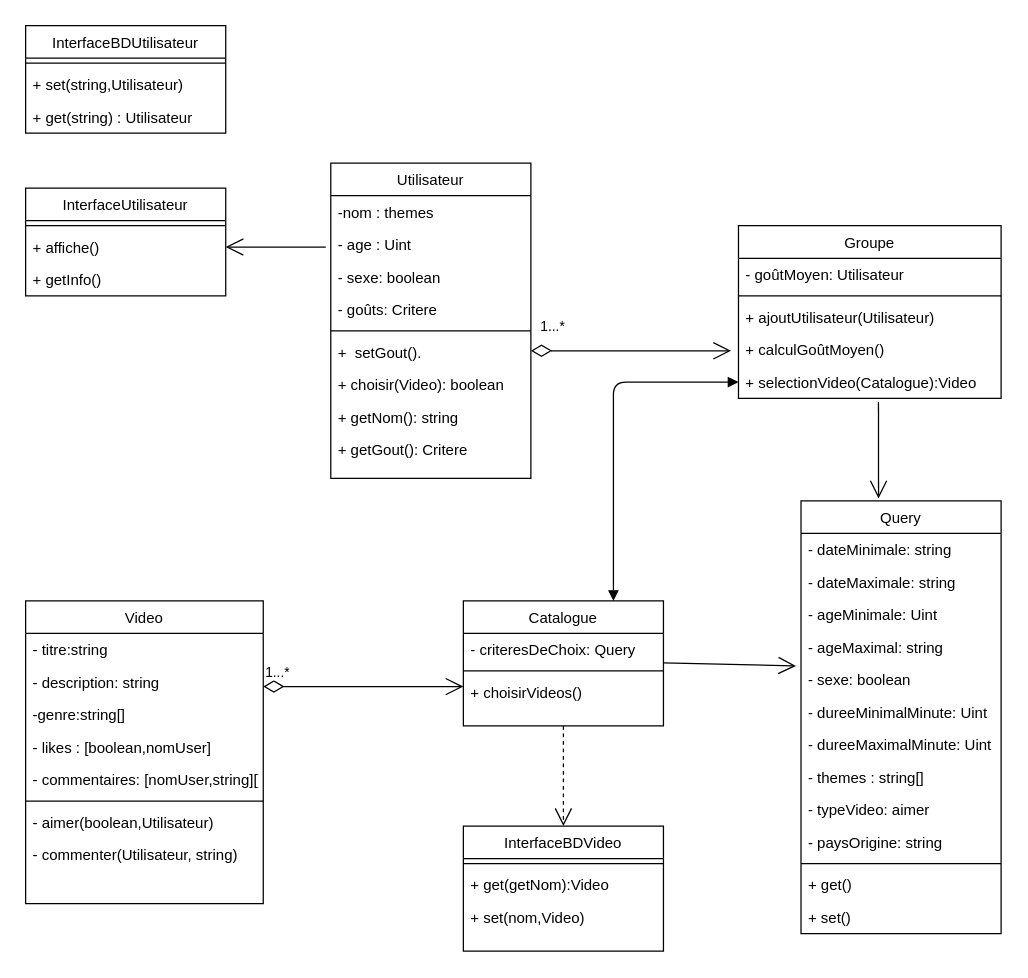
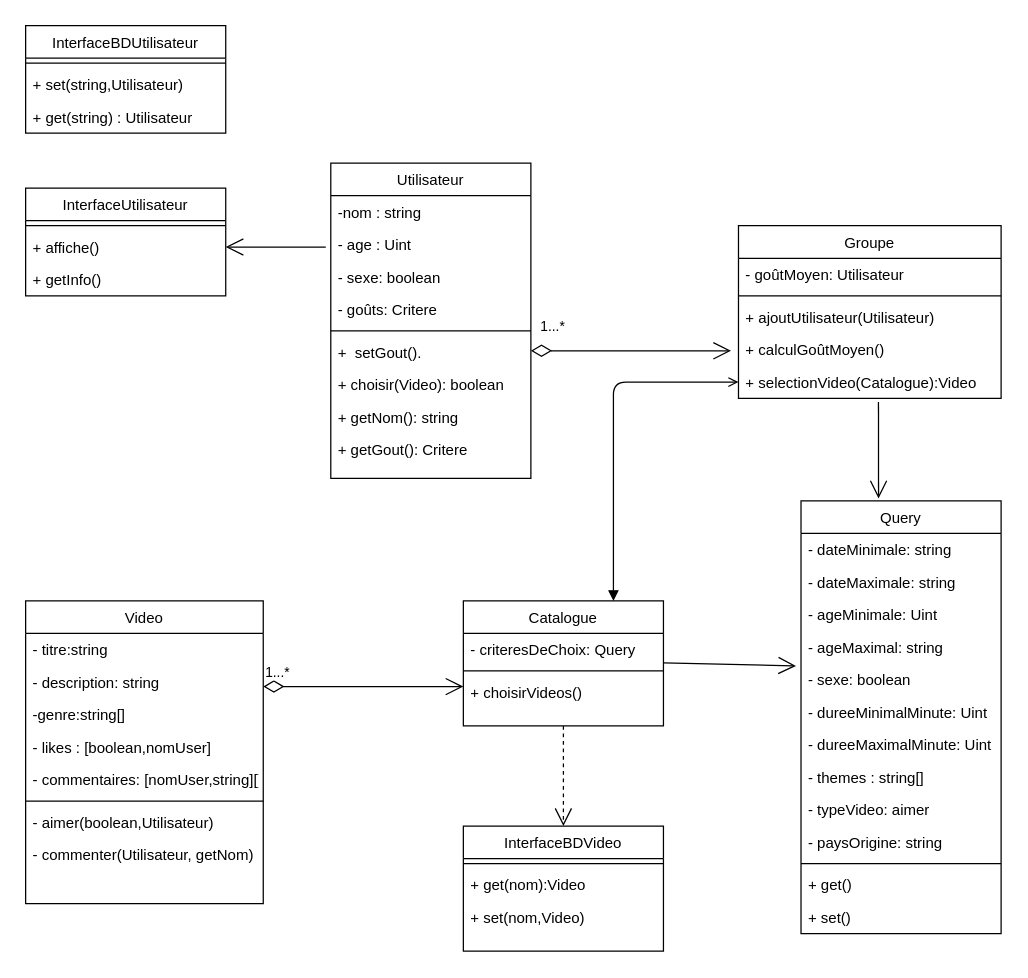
node "-nom : themes": label "-nom : themes" -> "-nom : string"
edge "+ selectionVideo(Catalogue):Video" -- "Catalogue": arrowhead block -> open
node "- commenter(Utilisateur, string)": label "- commenter(Utilisateur, string)" -> "- commenter(Utilisateur, getNom)"
node "+ get(getNom):Video": label "+ get(getNom):Video" -> "+ get(nom):Video"
